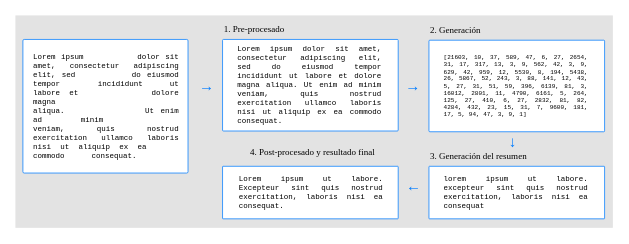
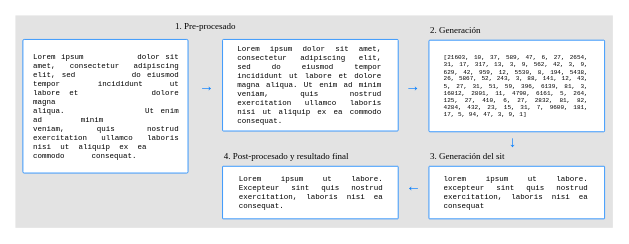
node "1. Pre-procesado": moved (260, 30) -> (211, 26)
node "4. Post-procesado y resultado final": moved (323, 153) -> (297, 156)
node "3. Generación del resumen": label "3. Generación del resumen" -> "3. Generación del sit"
